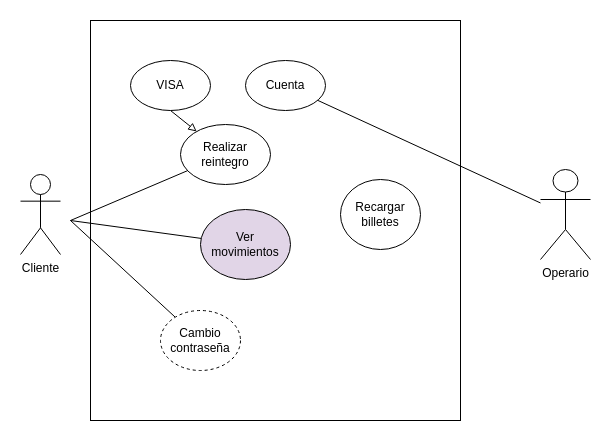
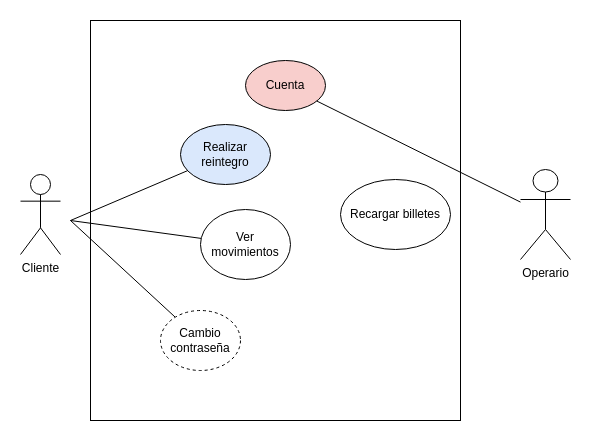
node "VISA": removed
node "Cuenta": fillcolor #ffffff -> #f8cecc
edge "VISA" -> "Realizar reintegro": removed
node "Realizar reintegro": fillcolor #ffffff -> #dae8fc
node "Recargar billetes": size 80x70 -> 110x70
node "Operario": moved (566, 215) -> (546, 215)
node "Ver movimientos": fillcolor #e1d5e7 -> #ffffff
